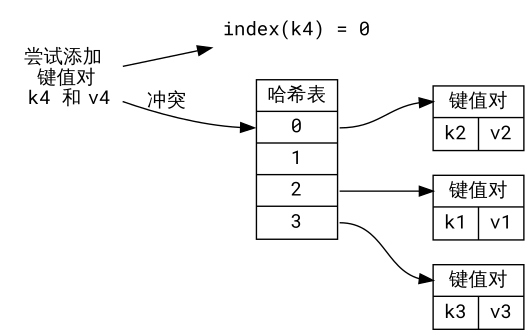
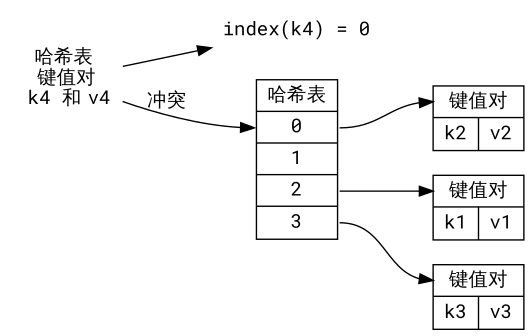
node "尝试添加 键值对 k4 和 v4": label "尝试添加 键值对 k4 和 v4" -> "哈希表 键值对 k4 和 v4"
